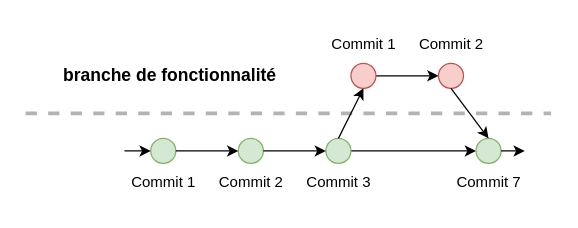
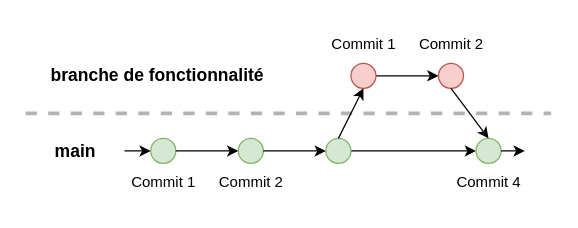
node "branche de fonctionnalité": moved (169, 76) -> (157, 76)
node "main": added
node "Commit 3": removed
node "Commit 7": label "Commit 7" -> "Commit 4"
